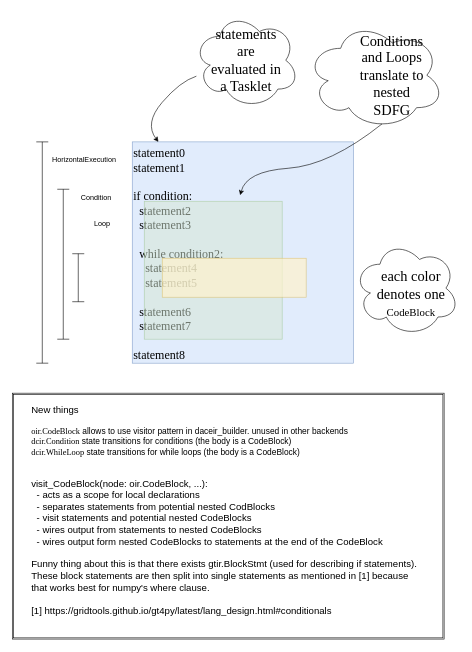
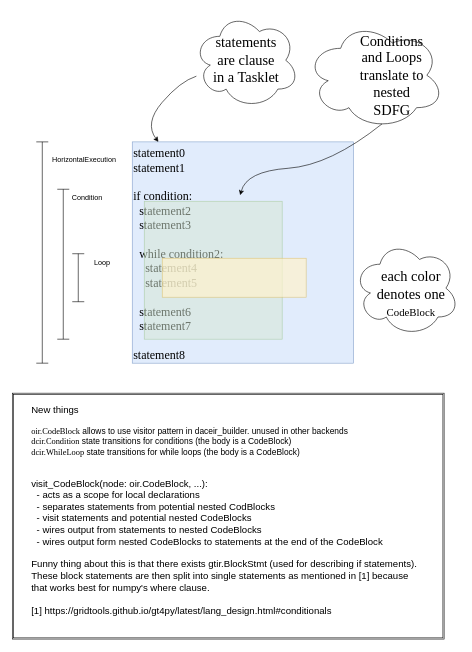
node "statements are evaluated in a Tasklet": label "statements are evaluated in a Tasklet" -> "statements are clause in a Tasklet"
node "Condition": moved (96, 198) -> (87, 198)
node "Loop": moved (102, 224) -> (102, 263)
